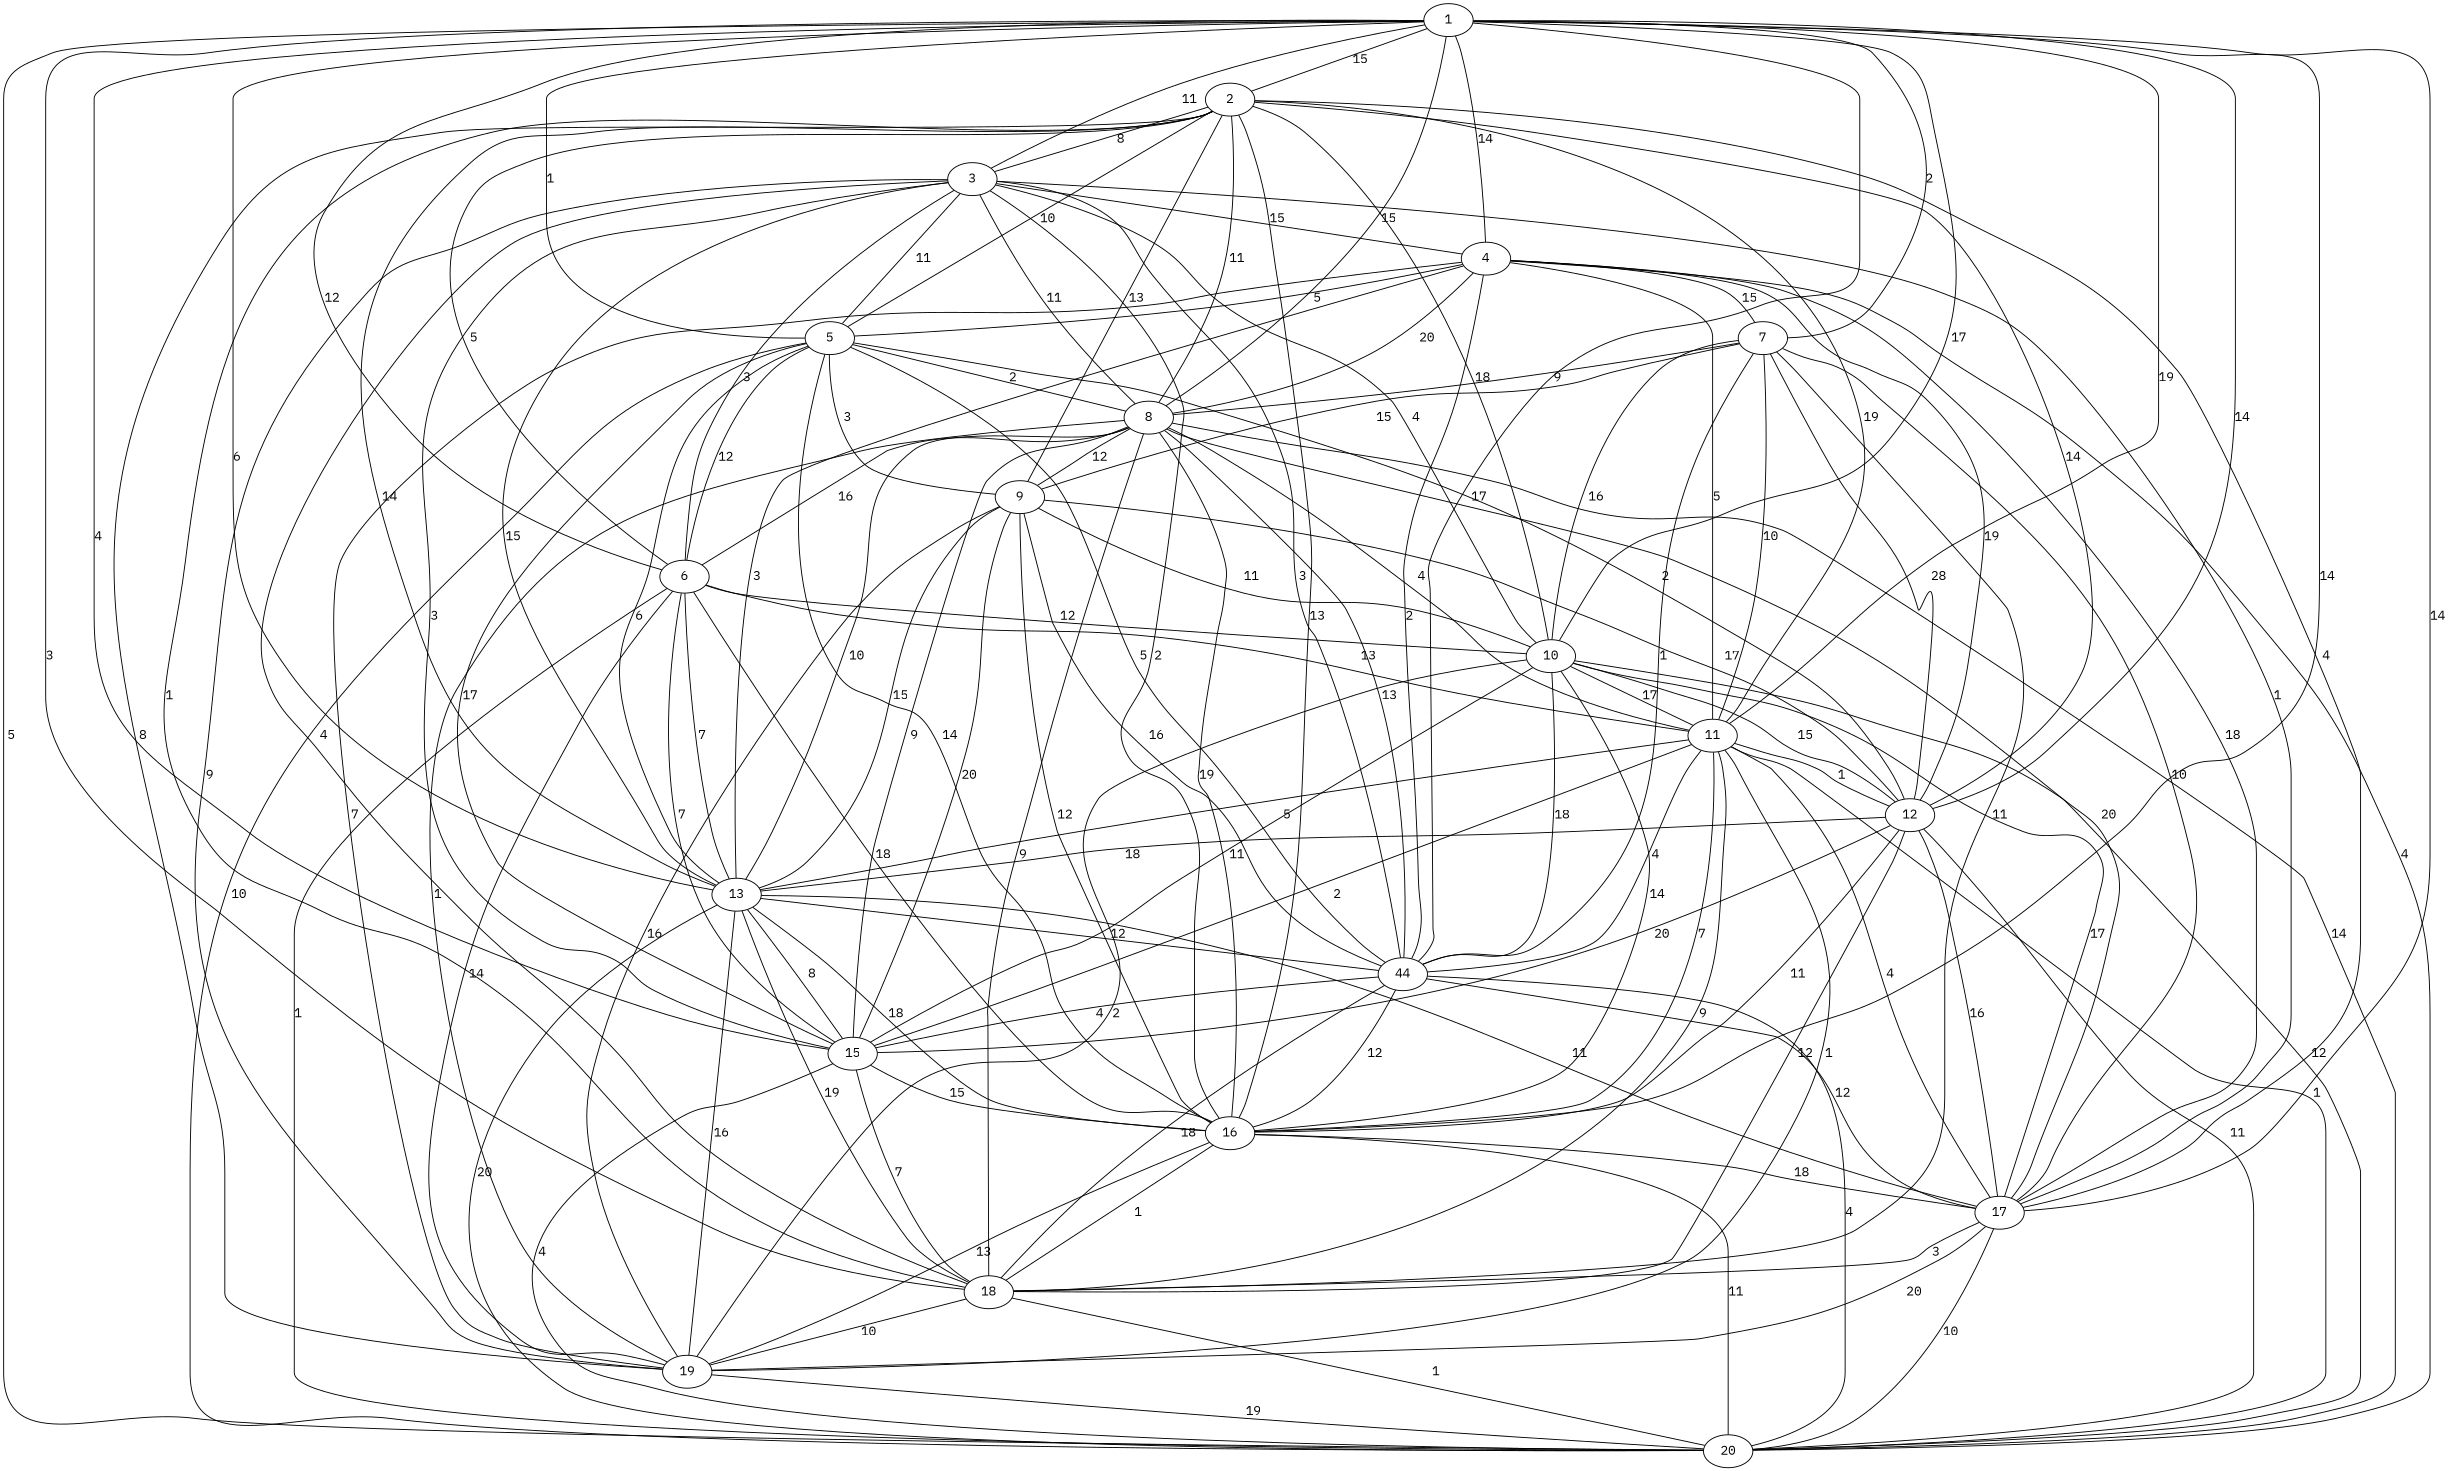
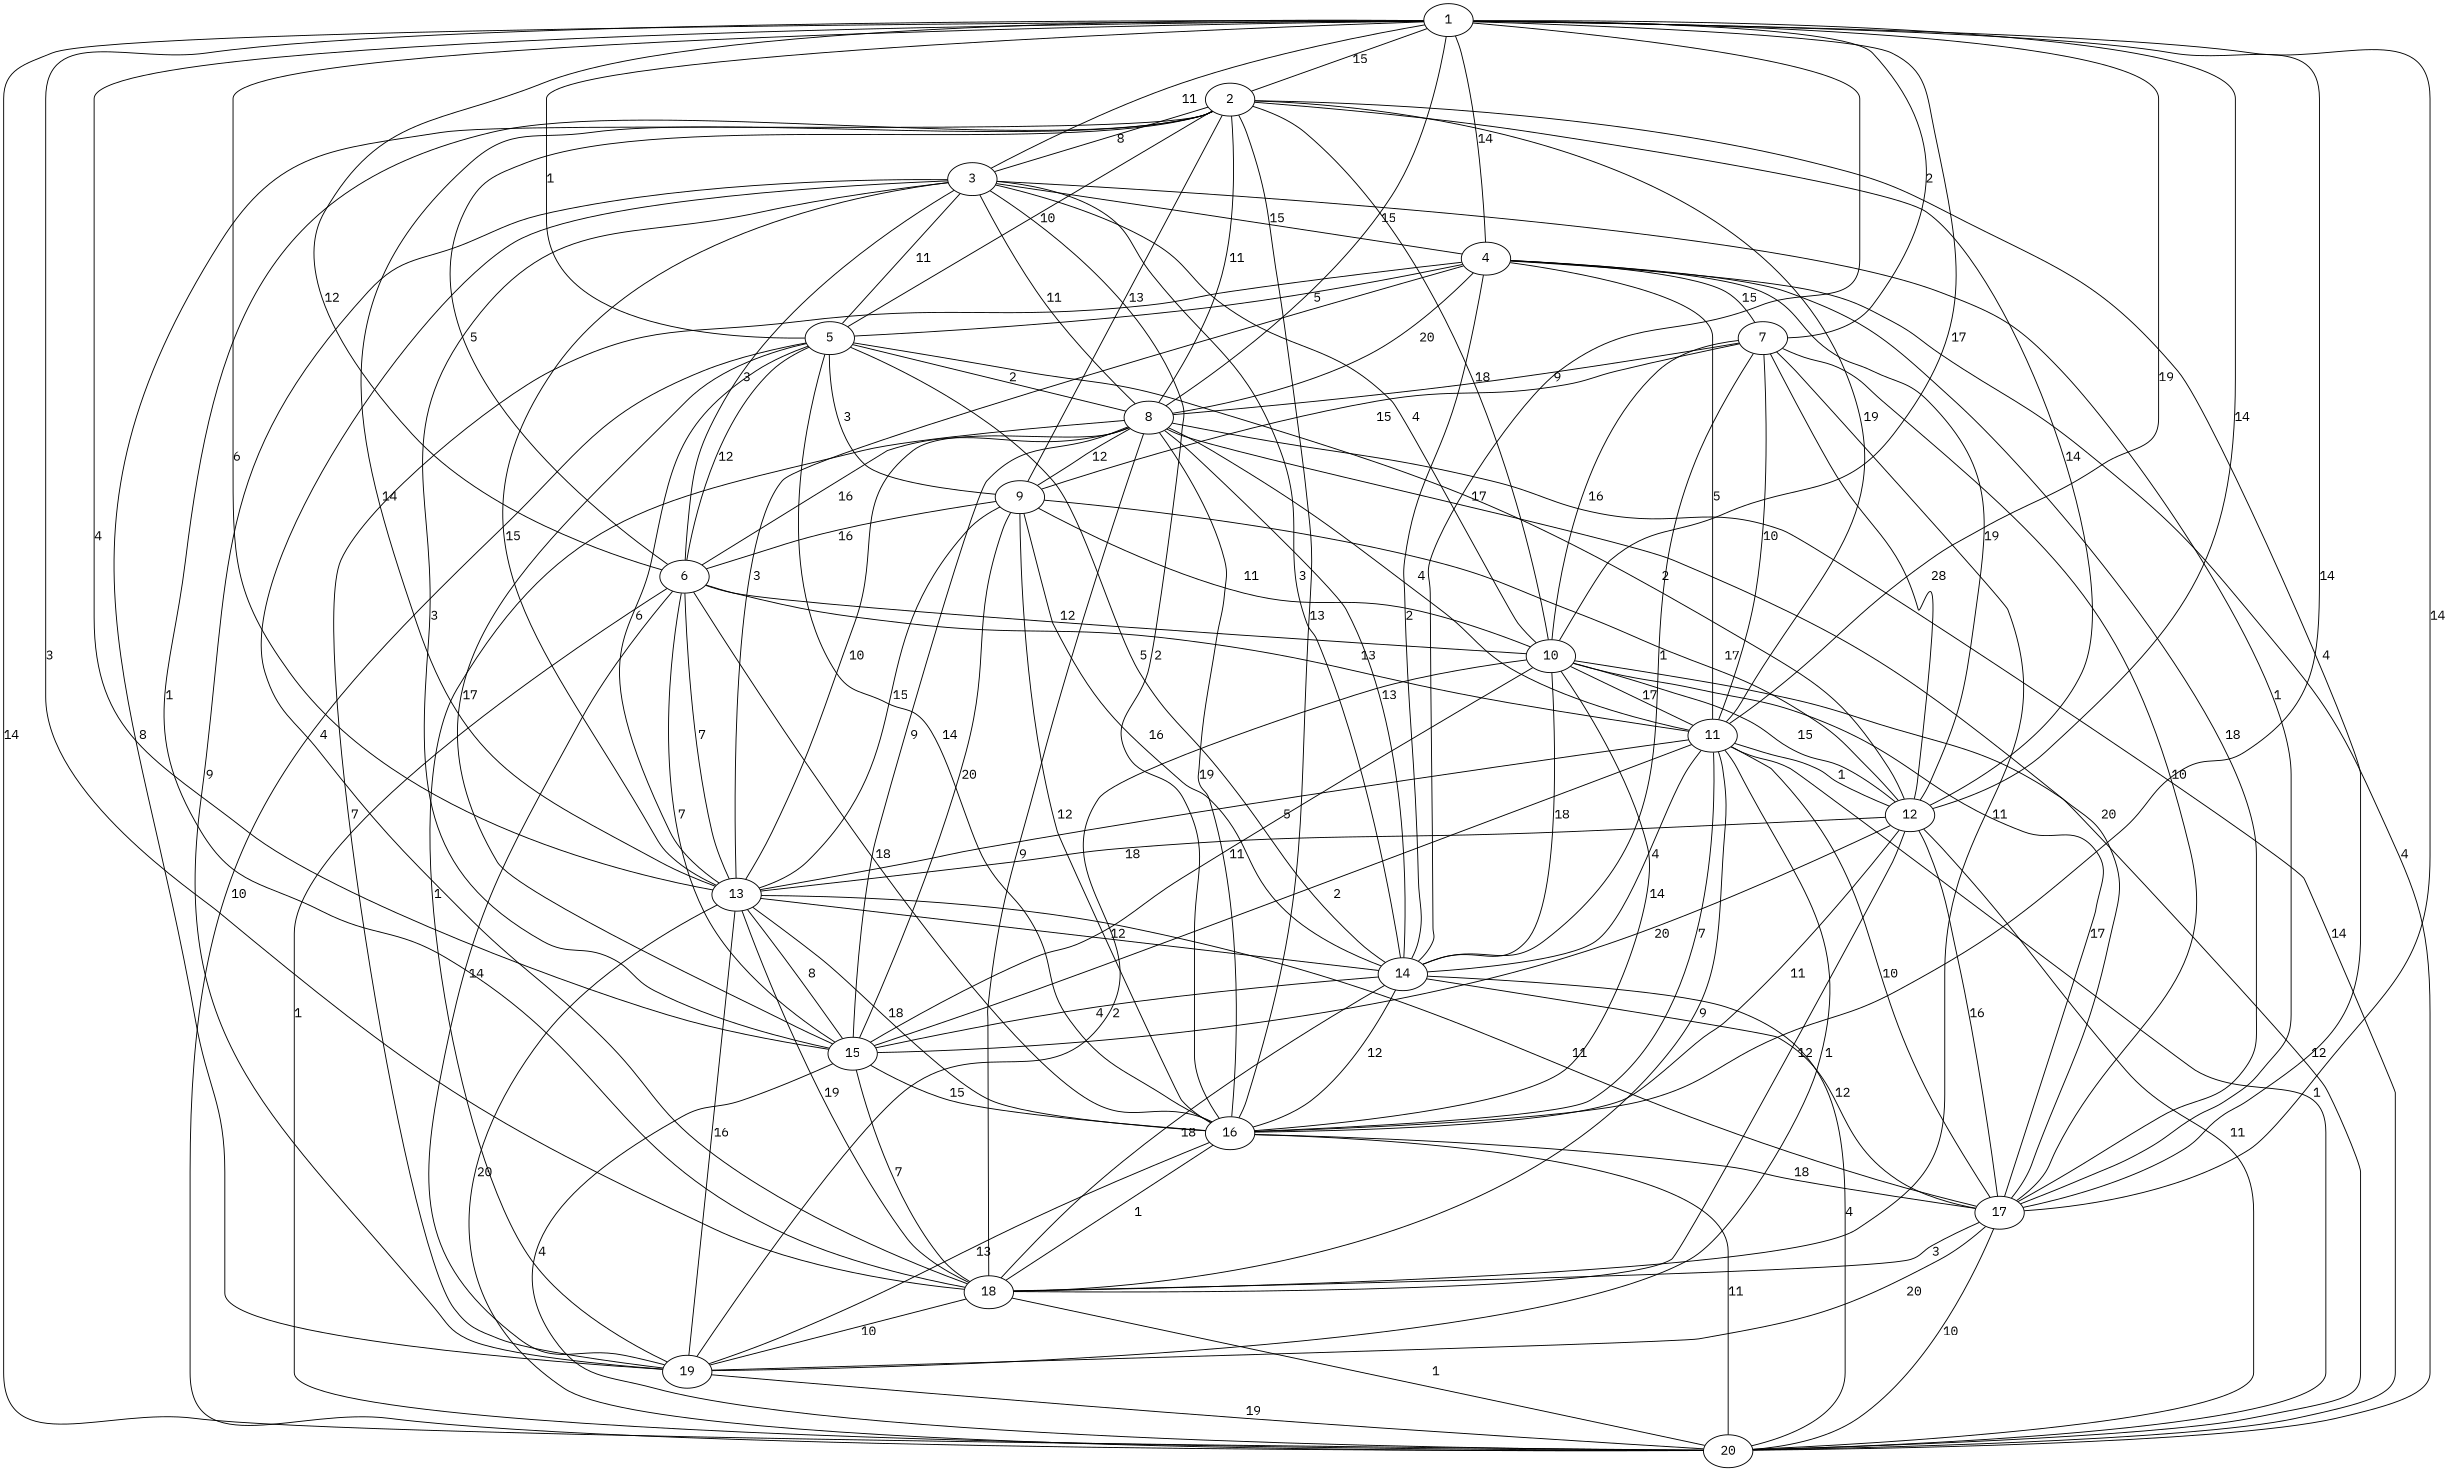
edge "1" -- "20": label "5" -> "14"
edge "9" -- "19": now "9" -- "6"
node "44": label "44" -> "14"
edge "11" -- "17": label "4" -> "10"
